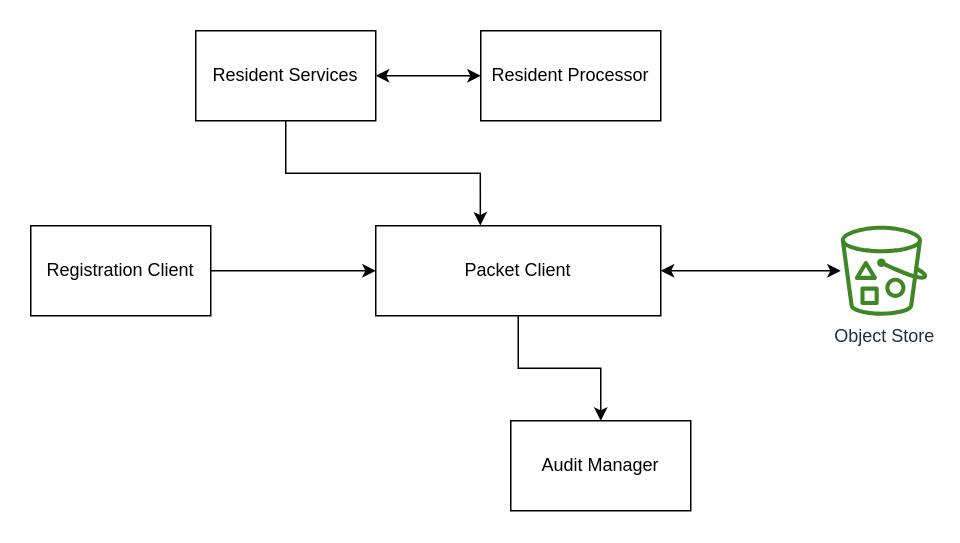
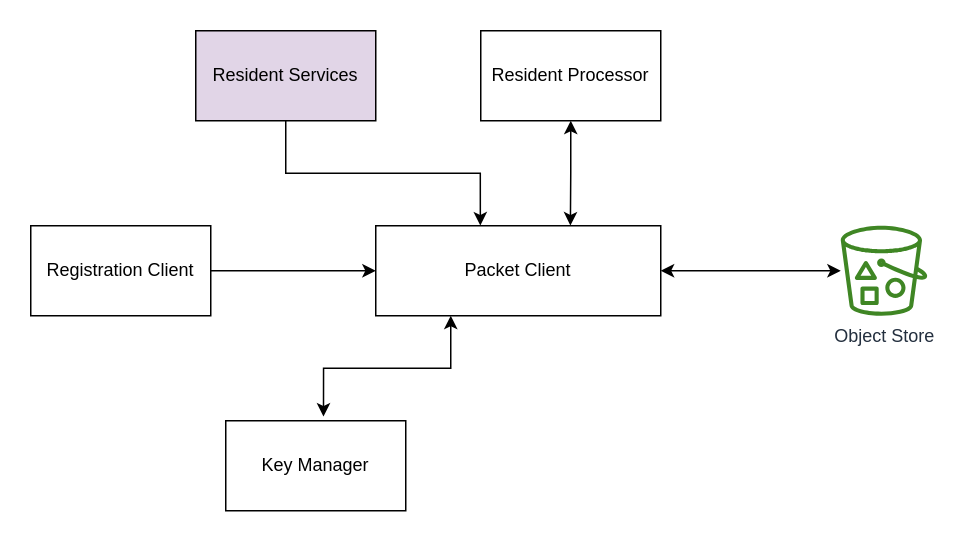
node "Resident Services": fillcolor #ffffff -> #e1d5e7
edge "Resident Services" -- "Resident Processor": now "Packet Client" -- "Resident Processor"
edge "Packet Client" -- "Key Manager": added
edge "Packet Client" -> "Audit Manager": removed
node "Key Manager": added
node "Audit Manager": removed
